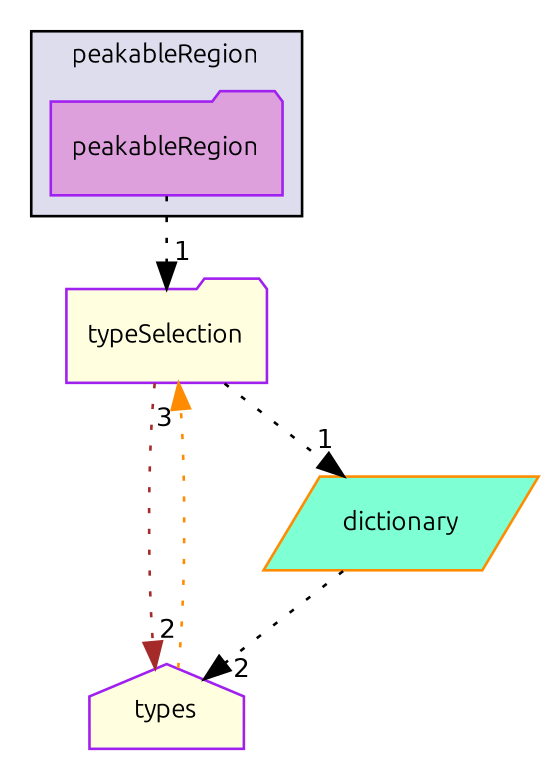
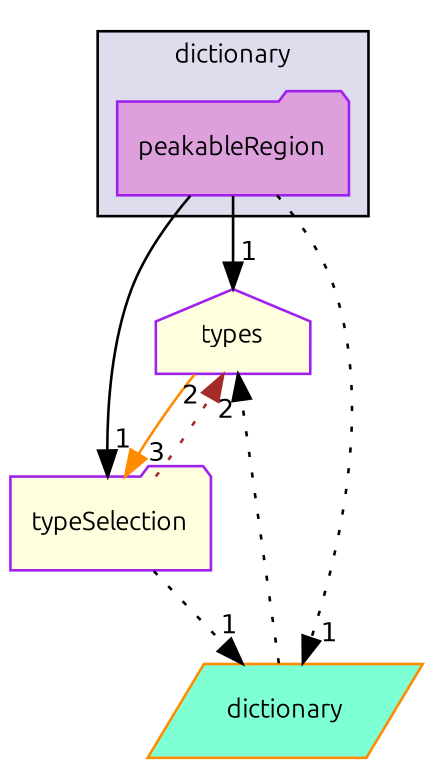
cluster "peakableRegion": label "peakableRegion" -> "dictionary"
edge "peakableRegion" -> "typeSelection": style dotted -> solid
edge "peakableRegion" -> "types": added
edge "peakableRegion" -> "dictionary": added
edge "types" -> "typeSelection": style dotted -> solid
